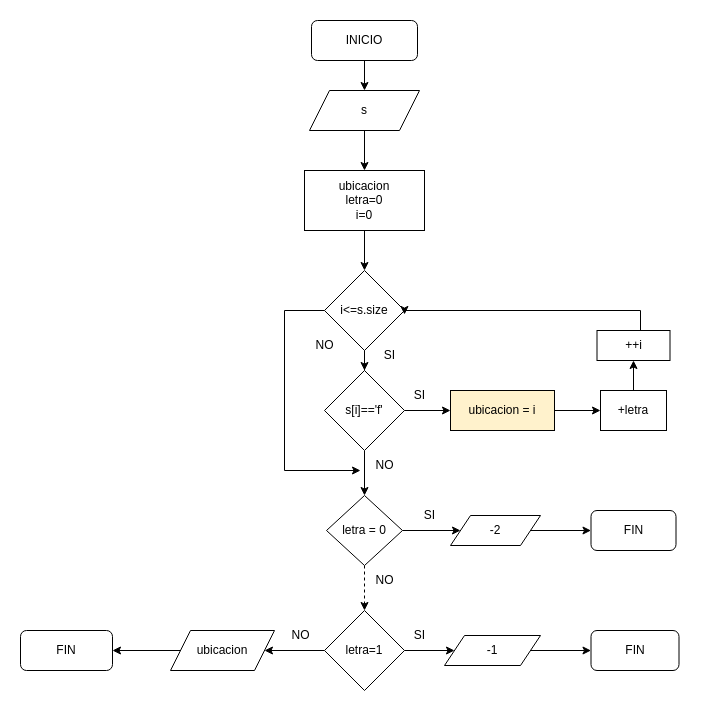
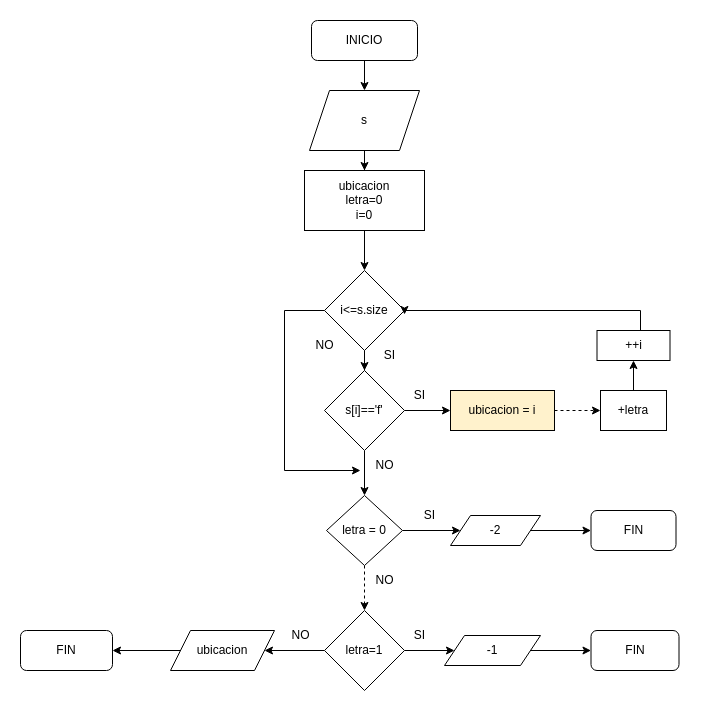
node "s": size 110x40 -> 110x60
edge "ubicacion = i" -> "+letra": style solid -> dashed
